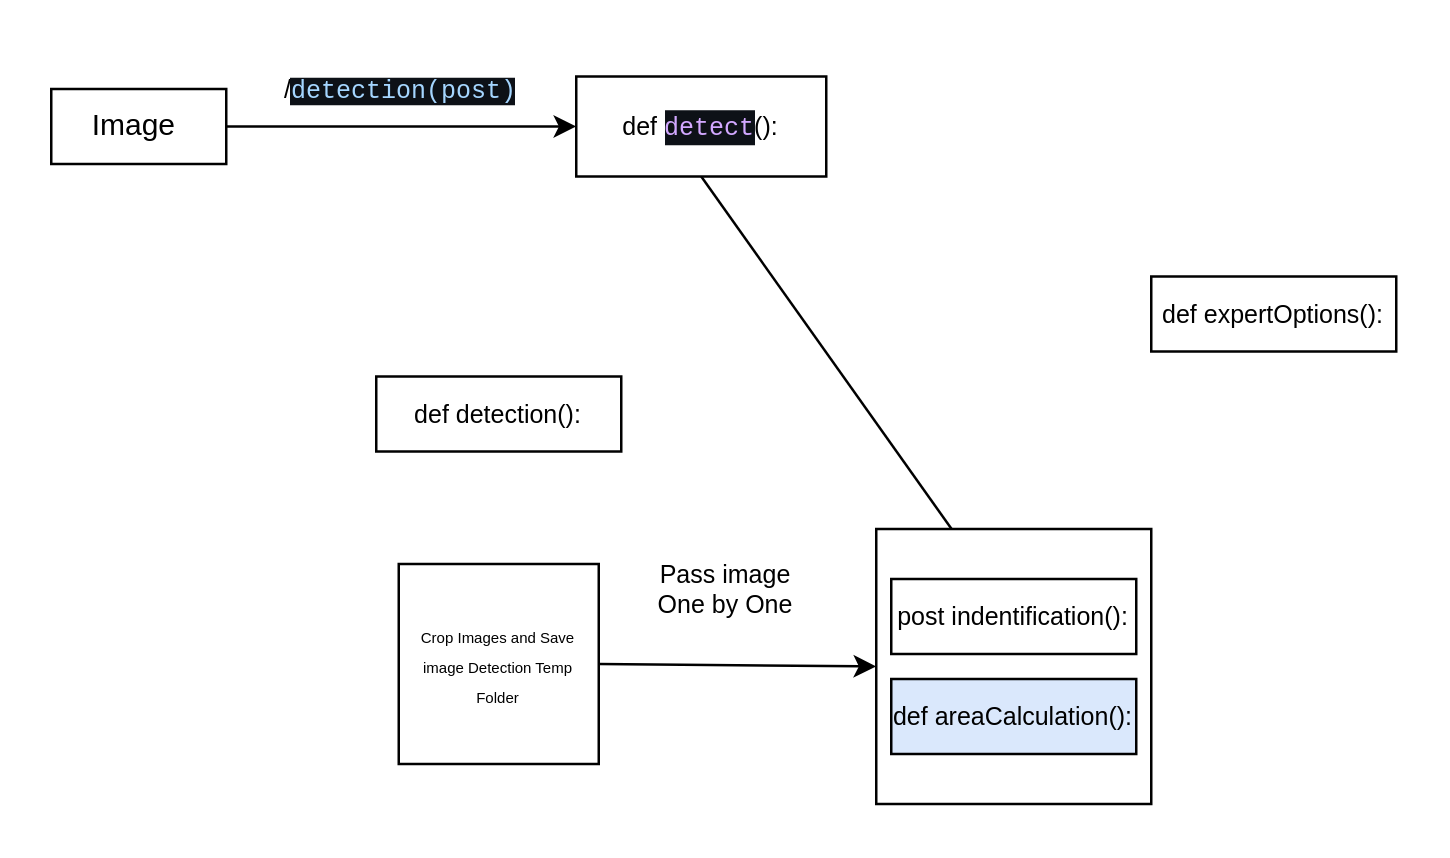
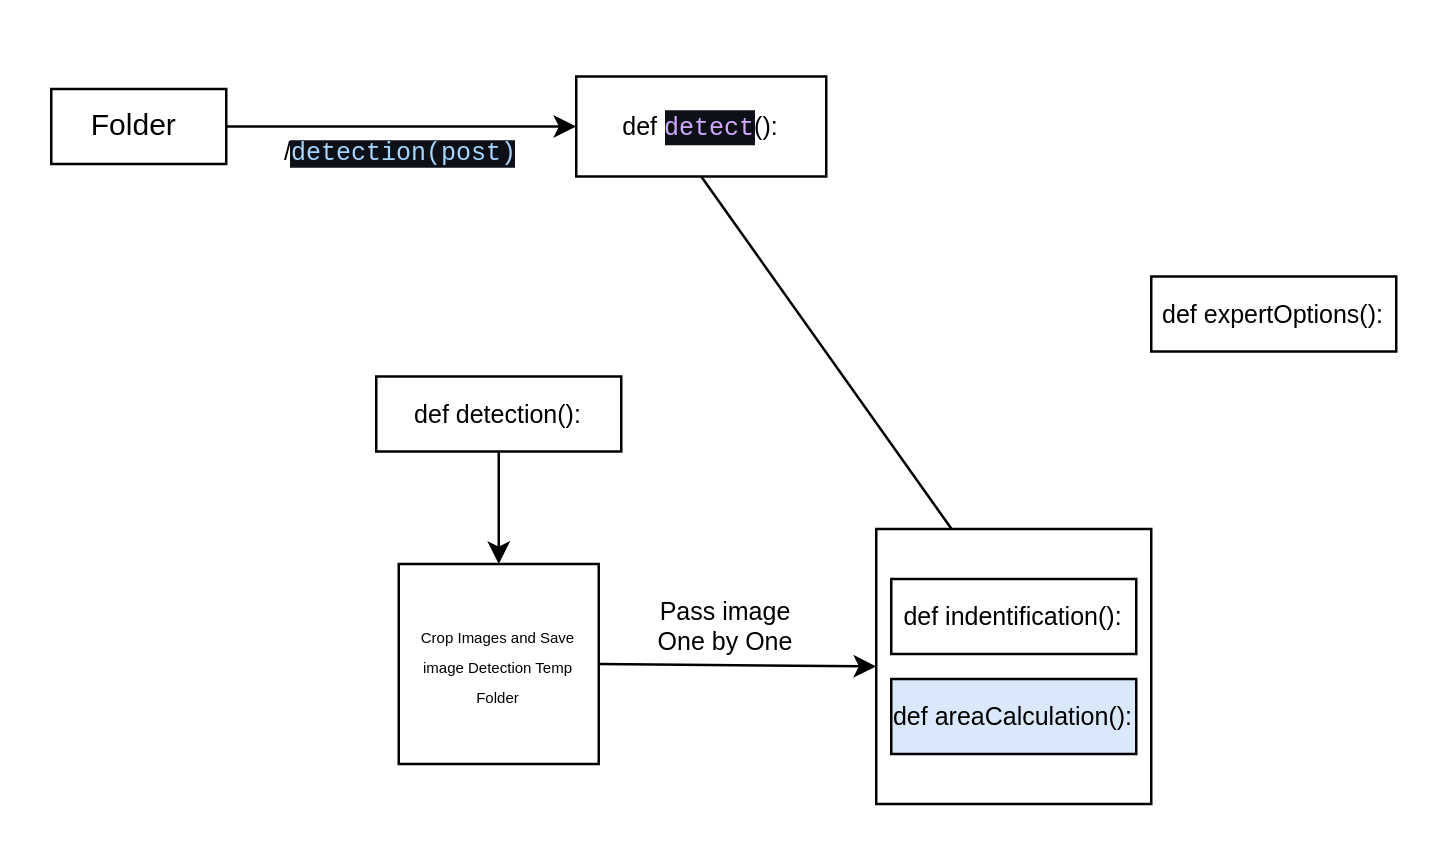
node "/detection(post)": moved (401, 89) -> (401, 151)
node "Image": label "Image" -> "Folder"
edge "def detection():" -> "Crop Images and Save image Detection Temp Folder": added
node "Pass image One by One": moved (726, 589) -> (726, 626)
node "post indentification():": label "post indentification():" -> "def indentification():"
